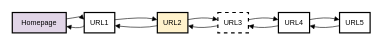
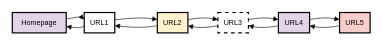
node "URL4": fillcolor #ffffff -> #e1d5e7
node "URL5": fillcolor #ffffff -> #f8cecc
